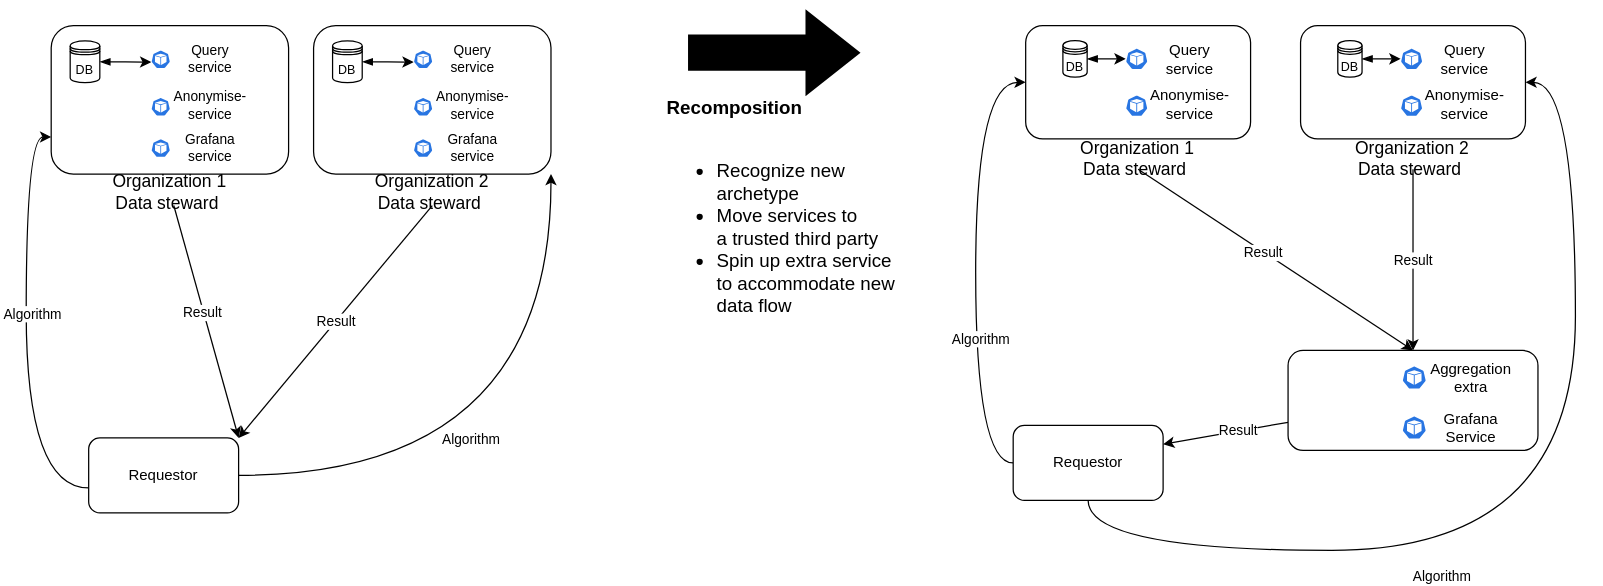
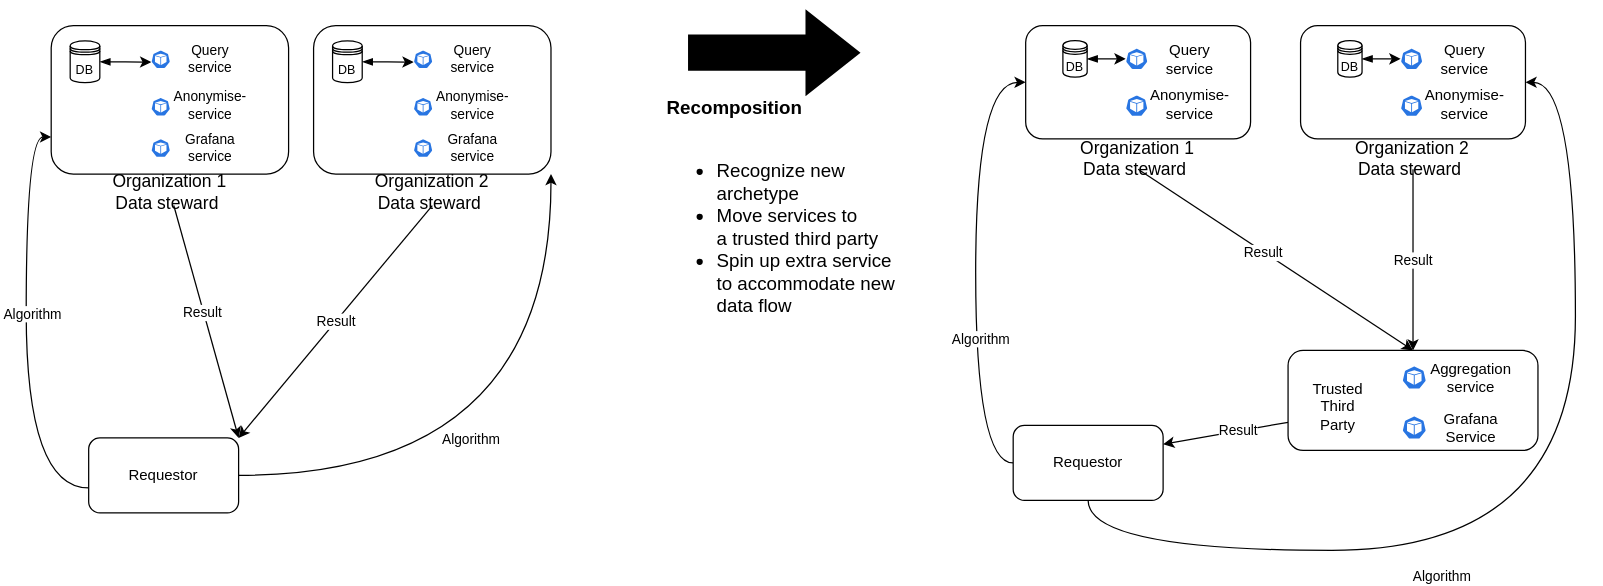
node "Aggregation extra": label "Aggregation extra" -> "Aggregation service"
node "Trusted Third Party": added
